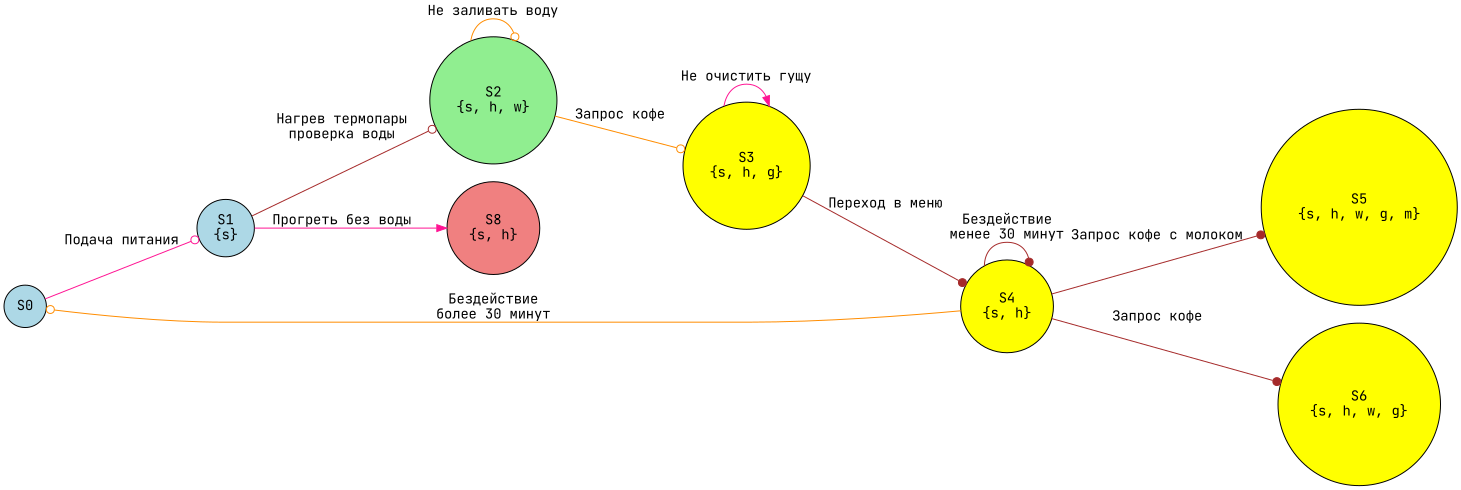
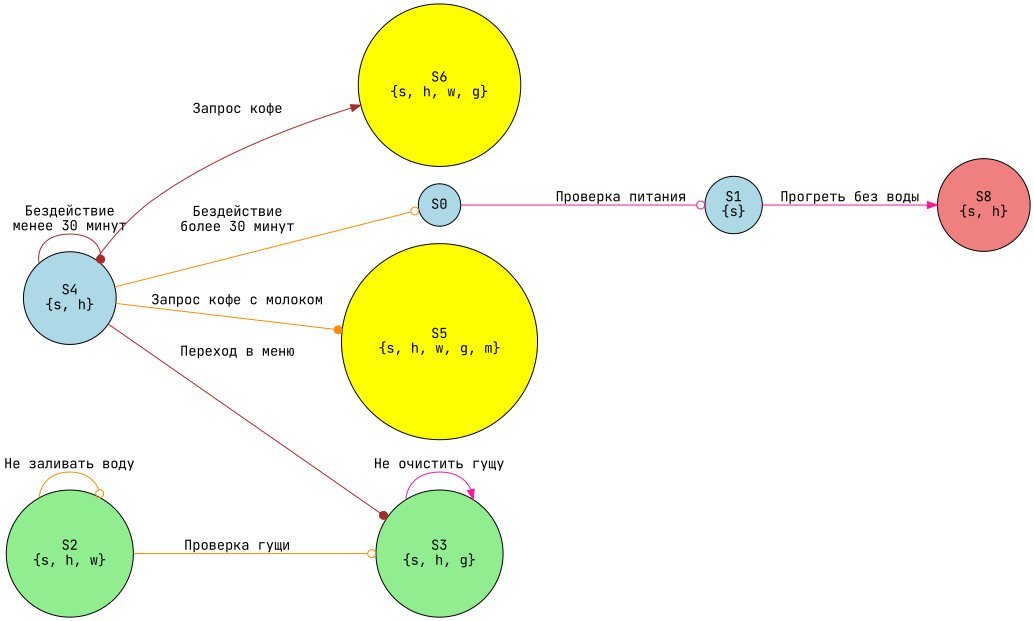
edge "S2 {s, h, w}" -> "S3 {s, h, g}": label "Запрос кофе" -> "Проверка гущи"
node "S3 {s, h, g}": fillcolor yellow -> lightgreen
edge "S1 {s}" -> "S2 {s, h, w}": removed, label "Нагрев термопары проверка воды"
edge "S3 {s, h, g}" -> "S4 {s, h}": reversed
edge "S0" -> "S1 {s}": label "Подача питания" -> "Проверка питания"
edge "S4 {s, h}" -> "S5 {s, h, w, g, m}": color brown -> darkorange
node "S4 {s, h}": fillcolor yellow -> lightblue
edge "S4 {s, h}" -> "S6 {s, h, w, g}": arrowhead dot -> normal
